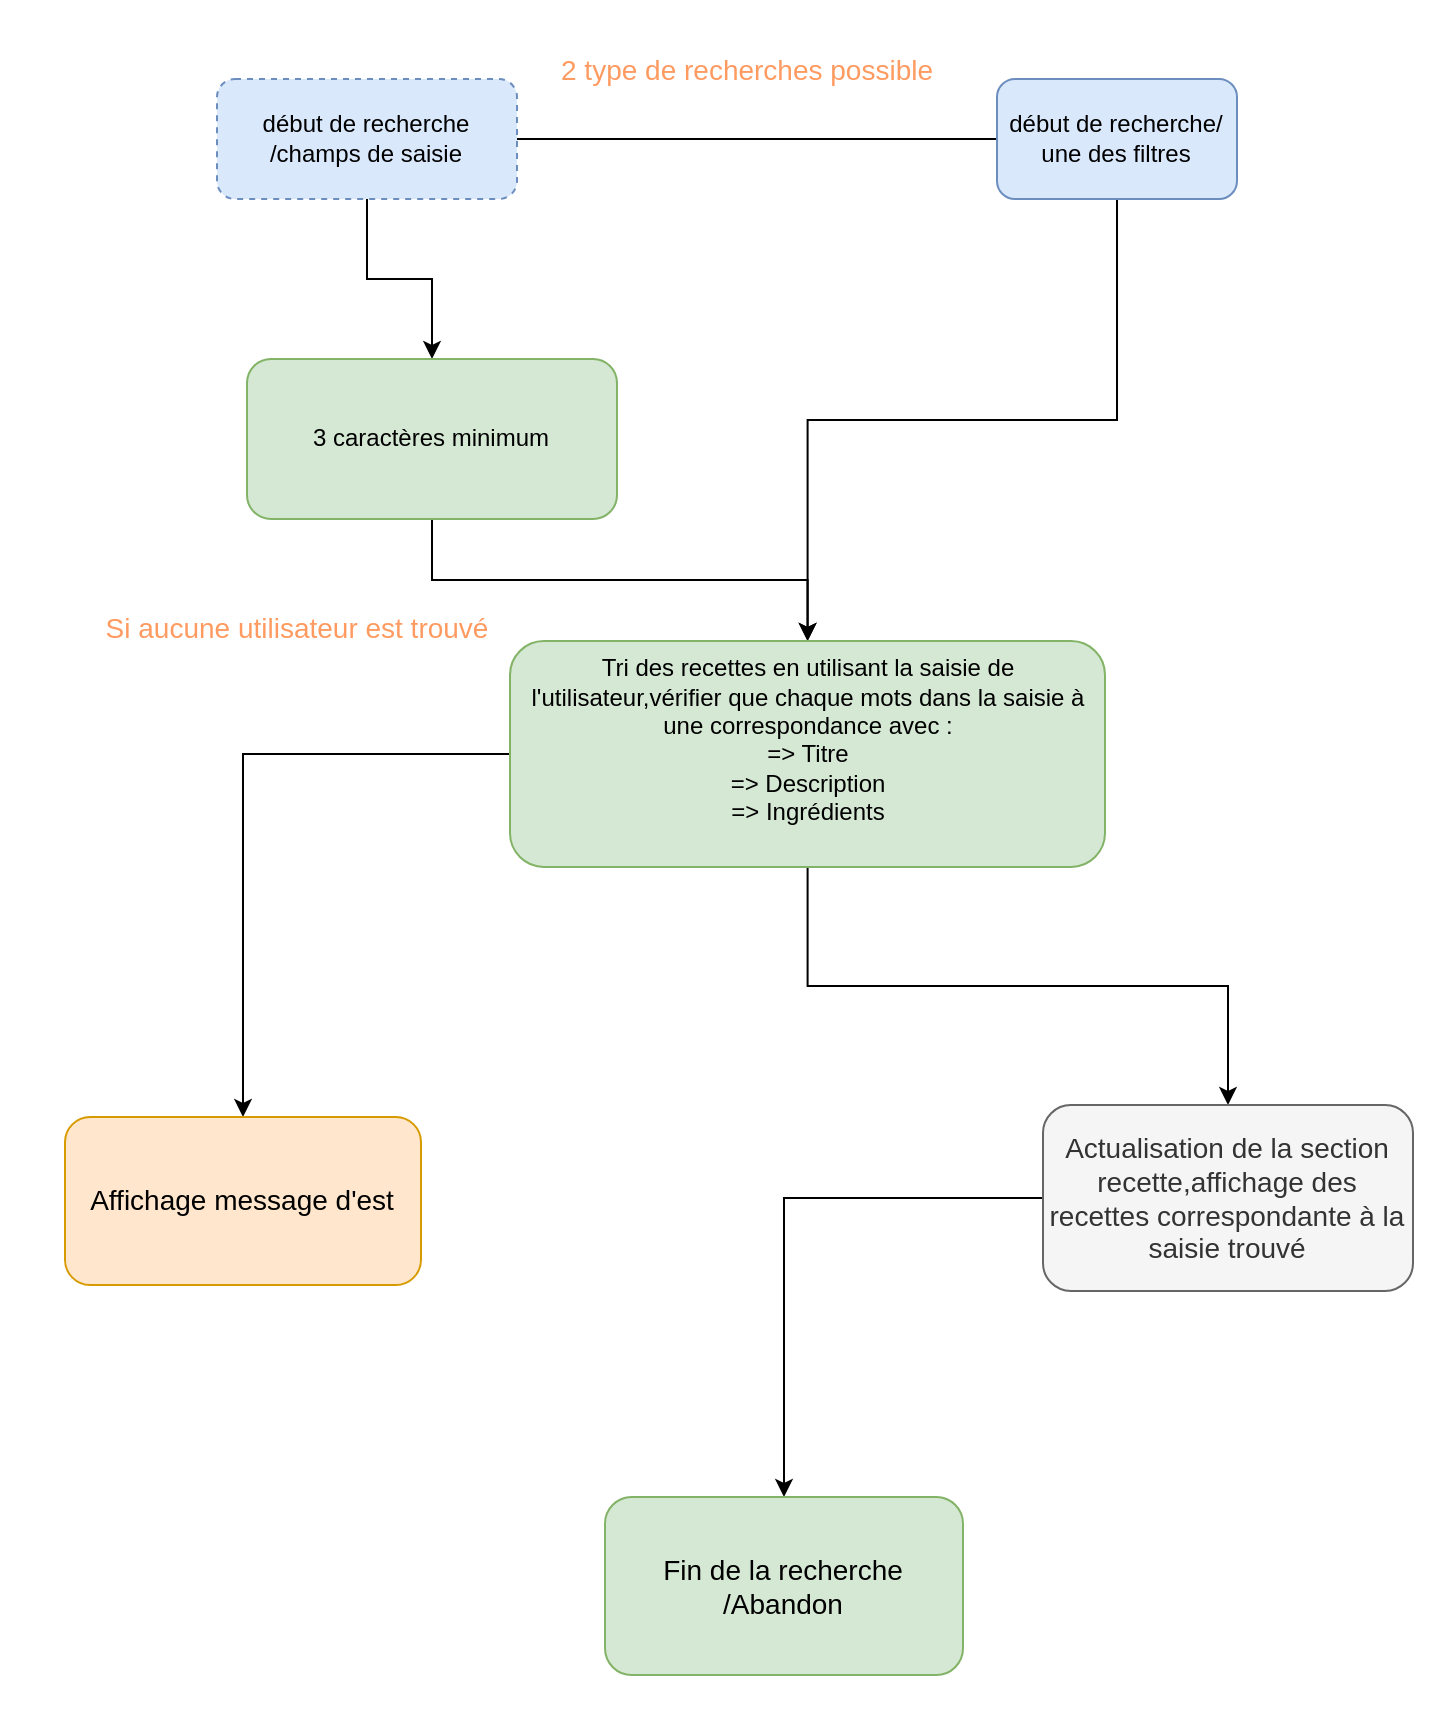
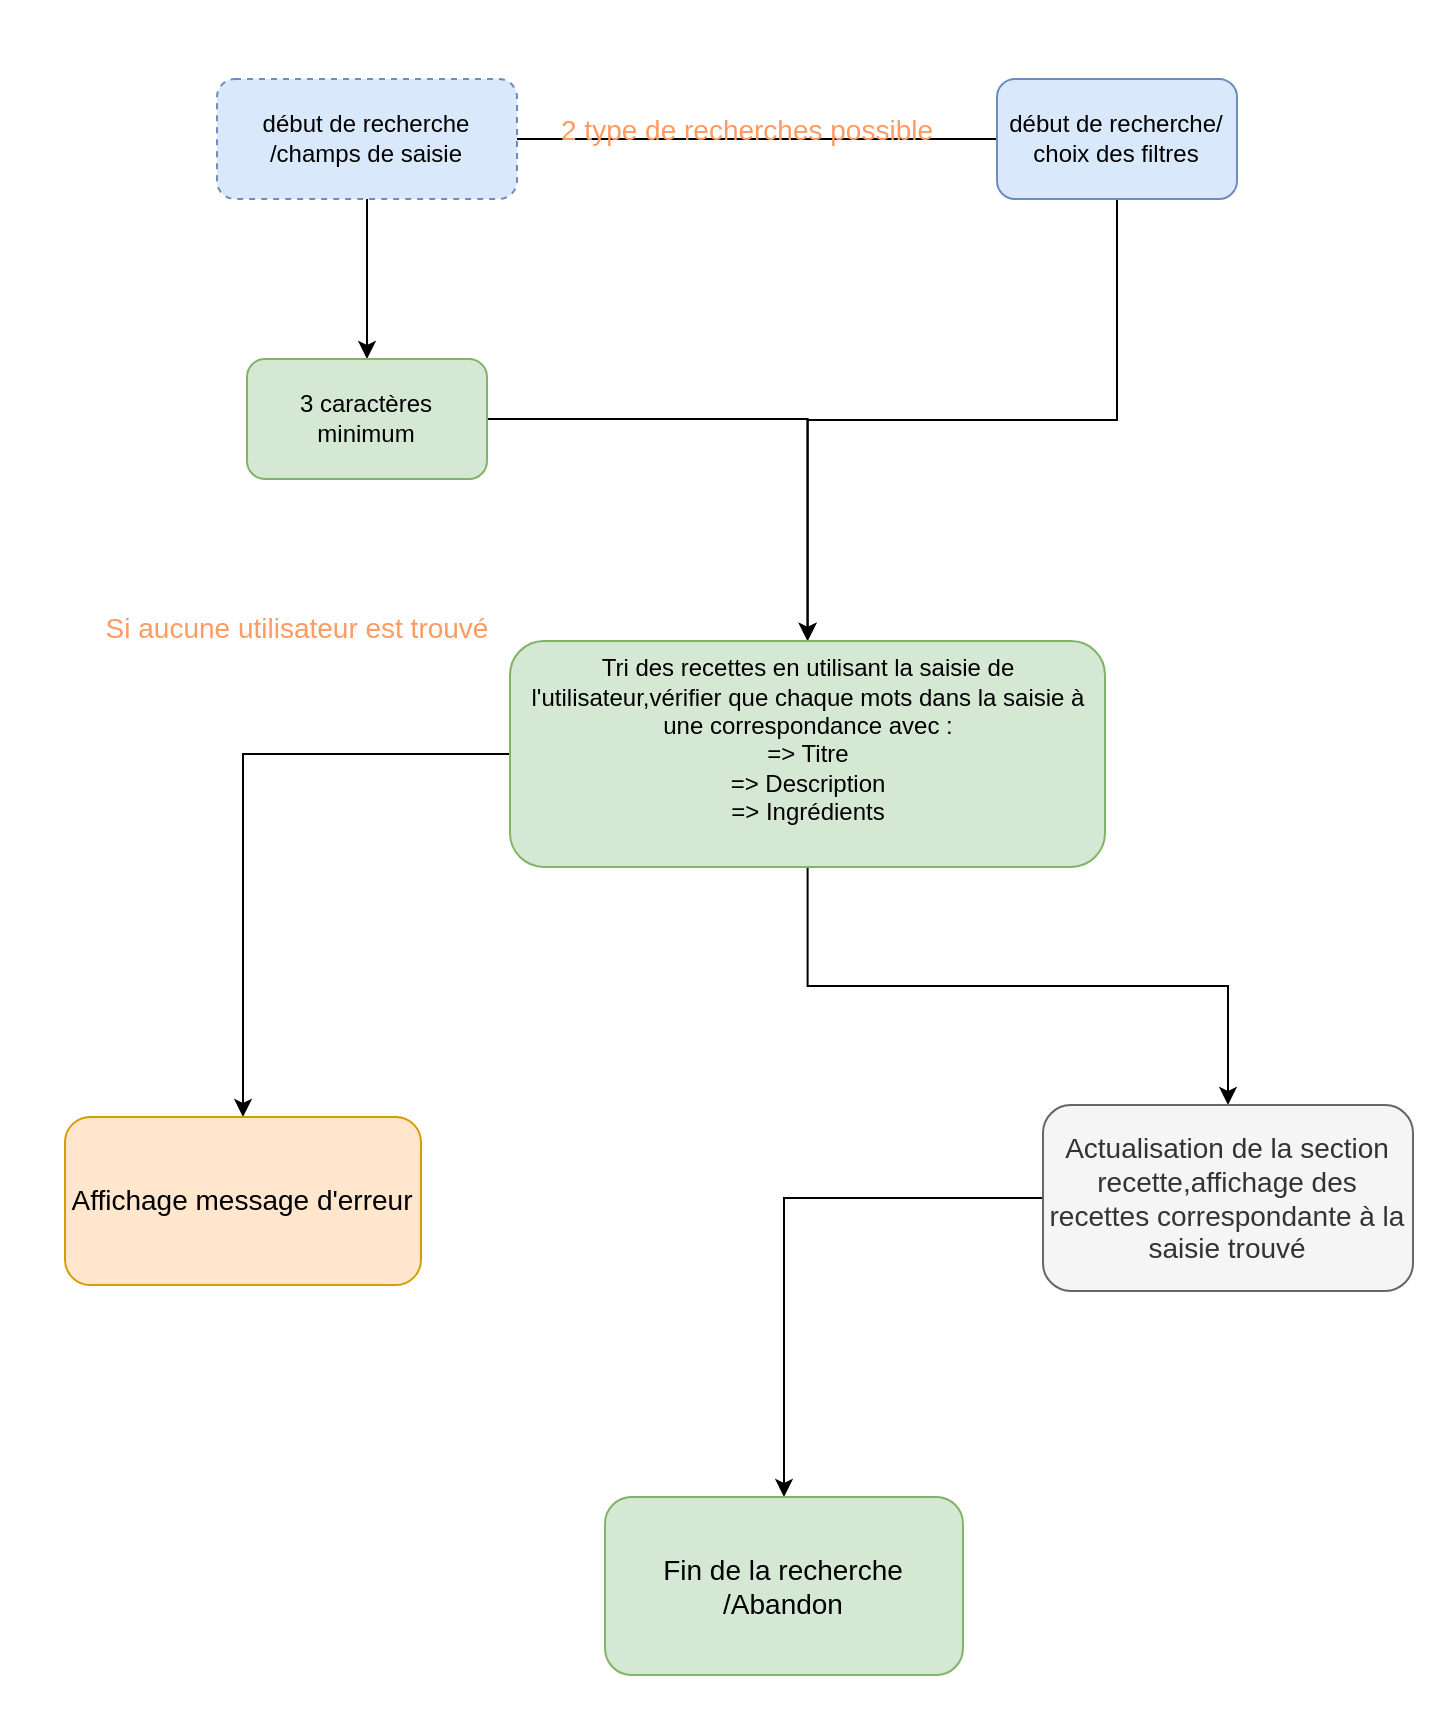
node "2 type de recherches possible": moved (747, 70) -> (747, 130)
node "début de recherche/ une des filtres": label "début de recherche/ une des filtres" -> "début de recherche/ choix des filtres"
node "3 caractères minimum": size 370x160 -> 240x120
node "Affichage message d'est": label "Affichage message d'est" -> "Affichage message d'erreur"
